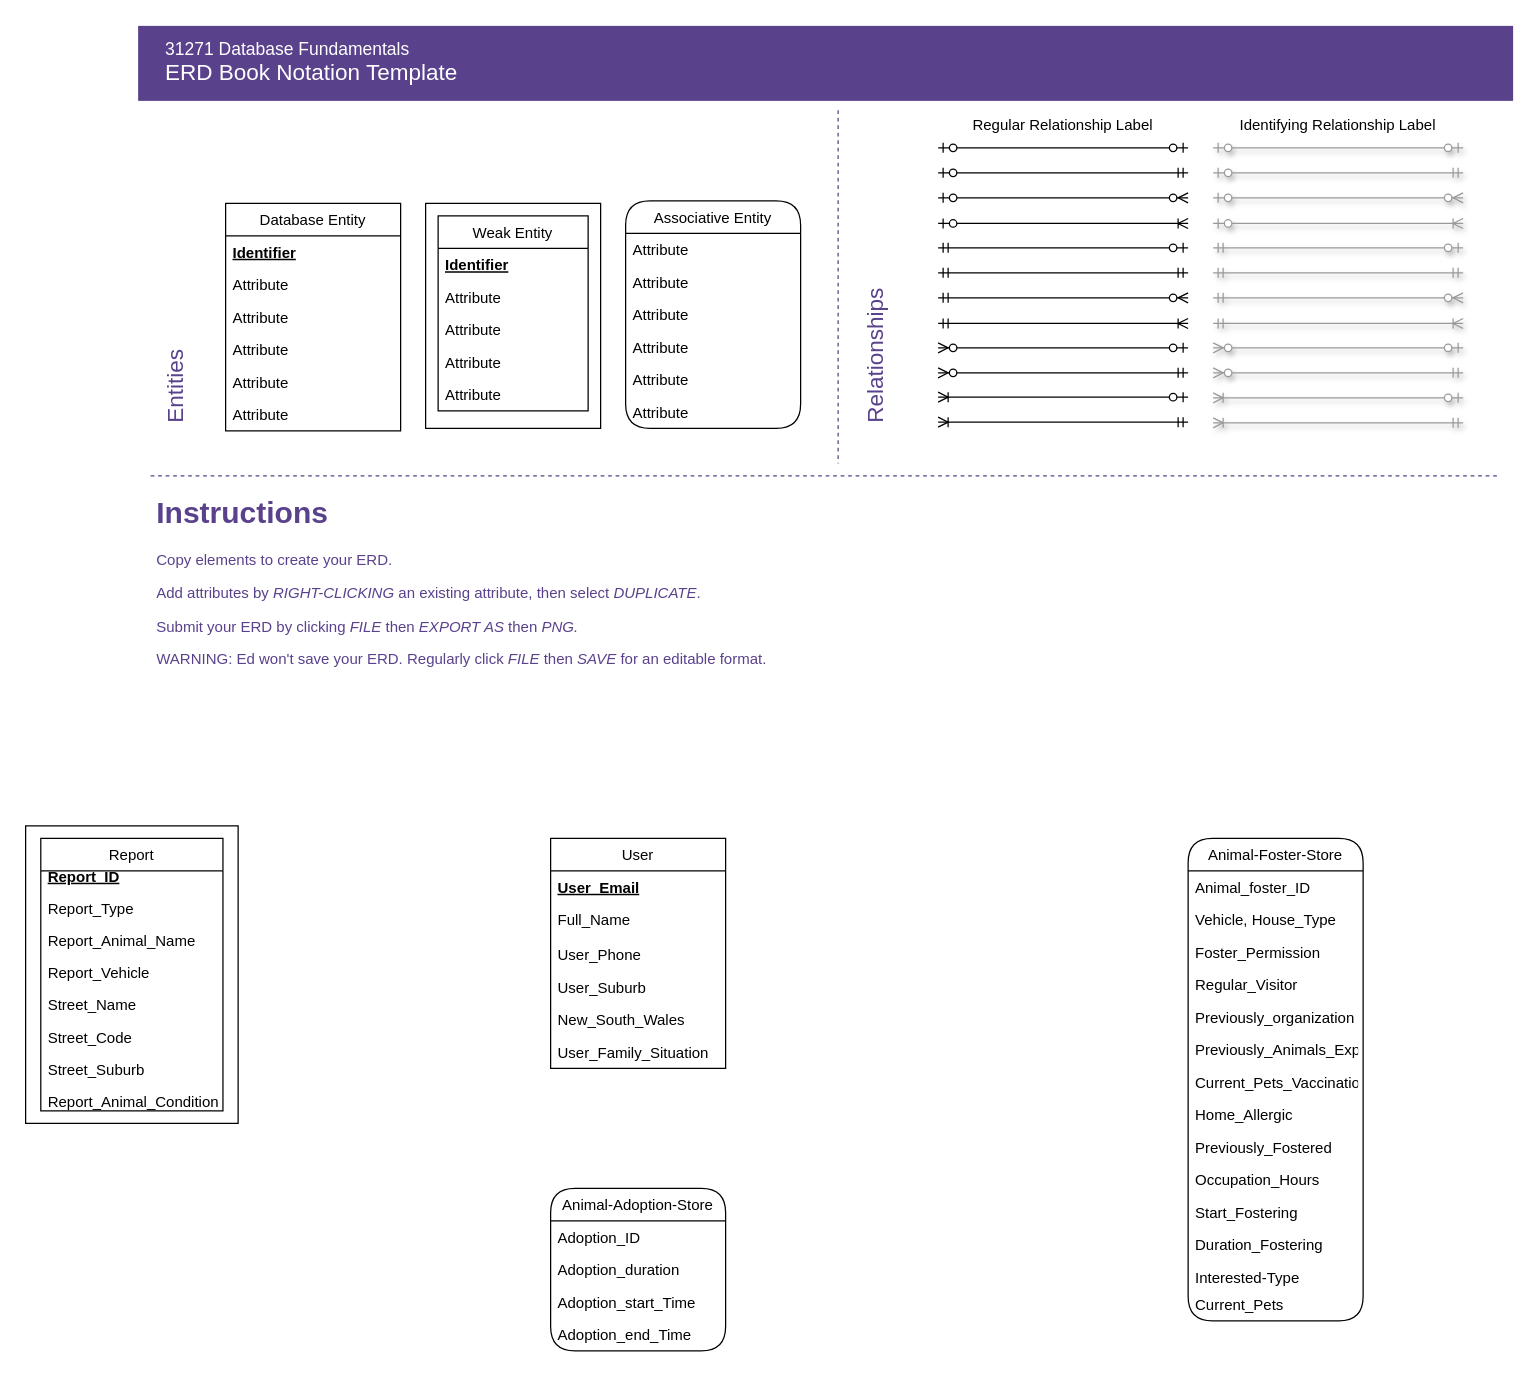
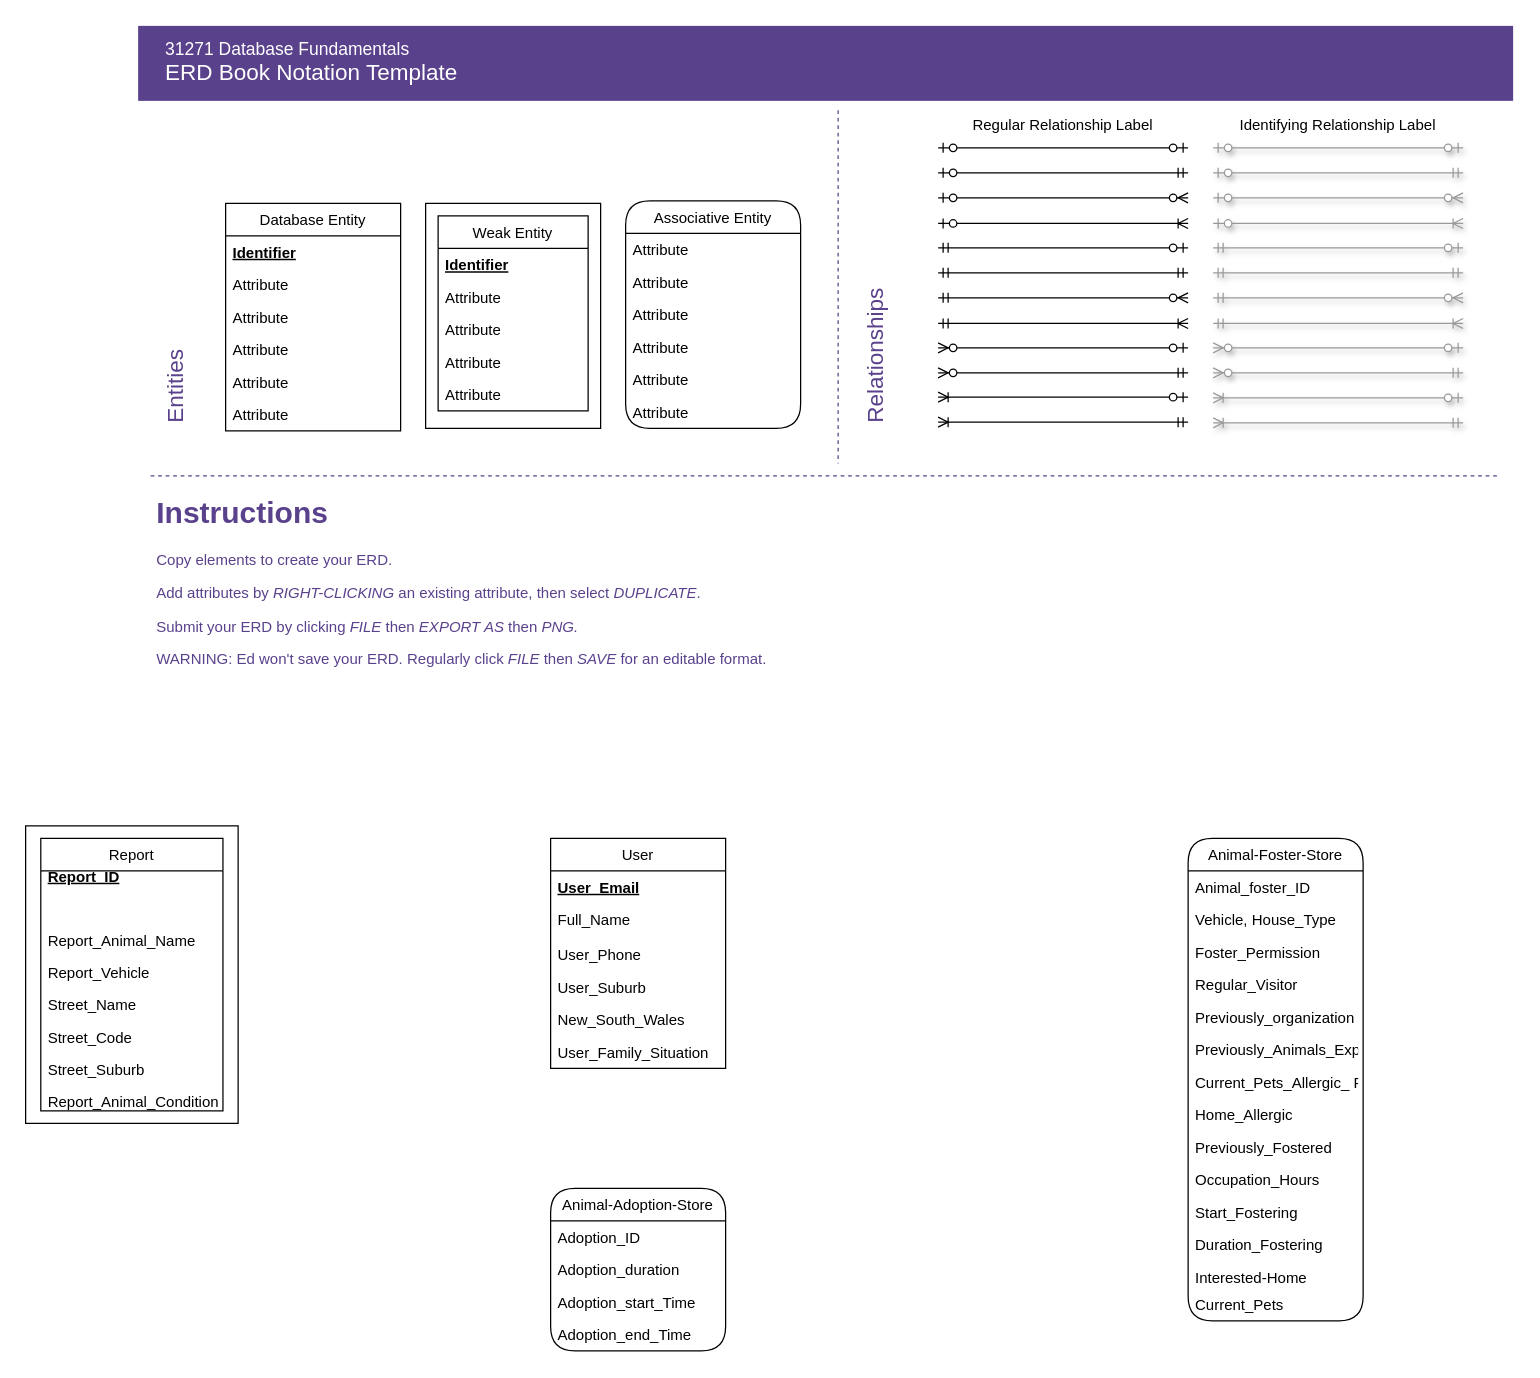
node "Report_Type": removed
node "Current_Pets_Vaccinations_ Parasite": label "Current_Pets_Vaccinations_ Parasite" -> "Current_Pets_Allergic_ Parasite"
node "Interested-Type": label "Interested-Type" -> "Interested-Home"
